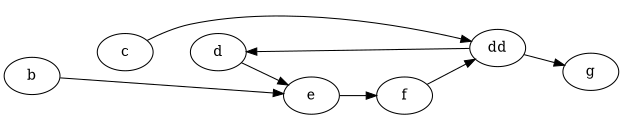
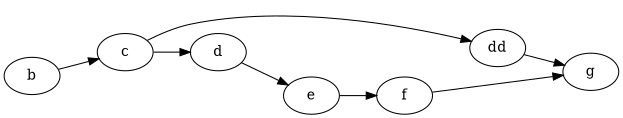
edge "dd" -> "d": now "c" -> "d"
edge "f" -> "dd": now "f" -> "g"
edge "b" -> "e": now "b" -> "c"
